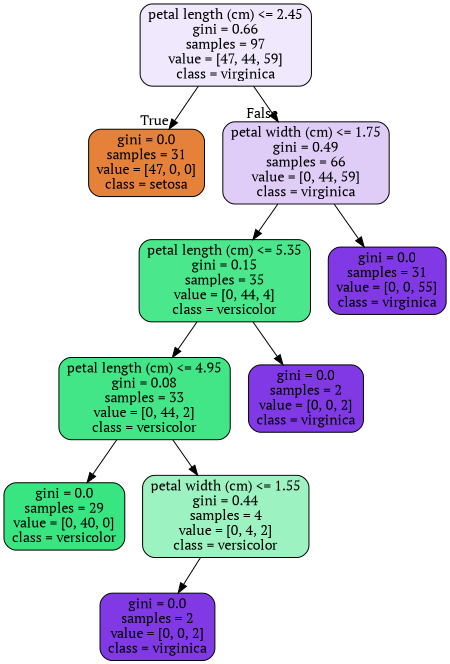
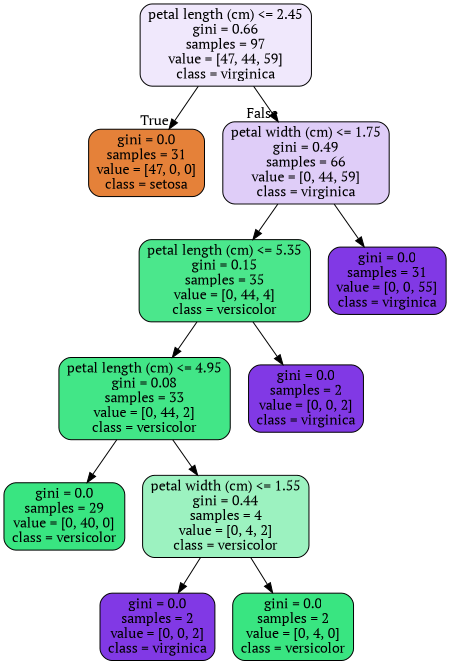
node "gini = 0.0 samples = 2 value = [0, 4, 0] class = versicolor": added
